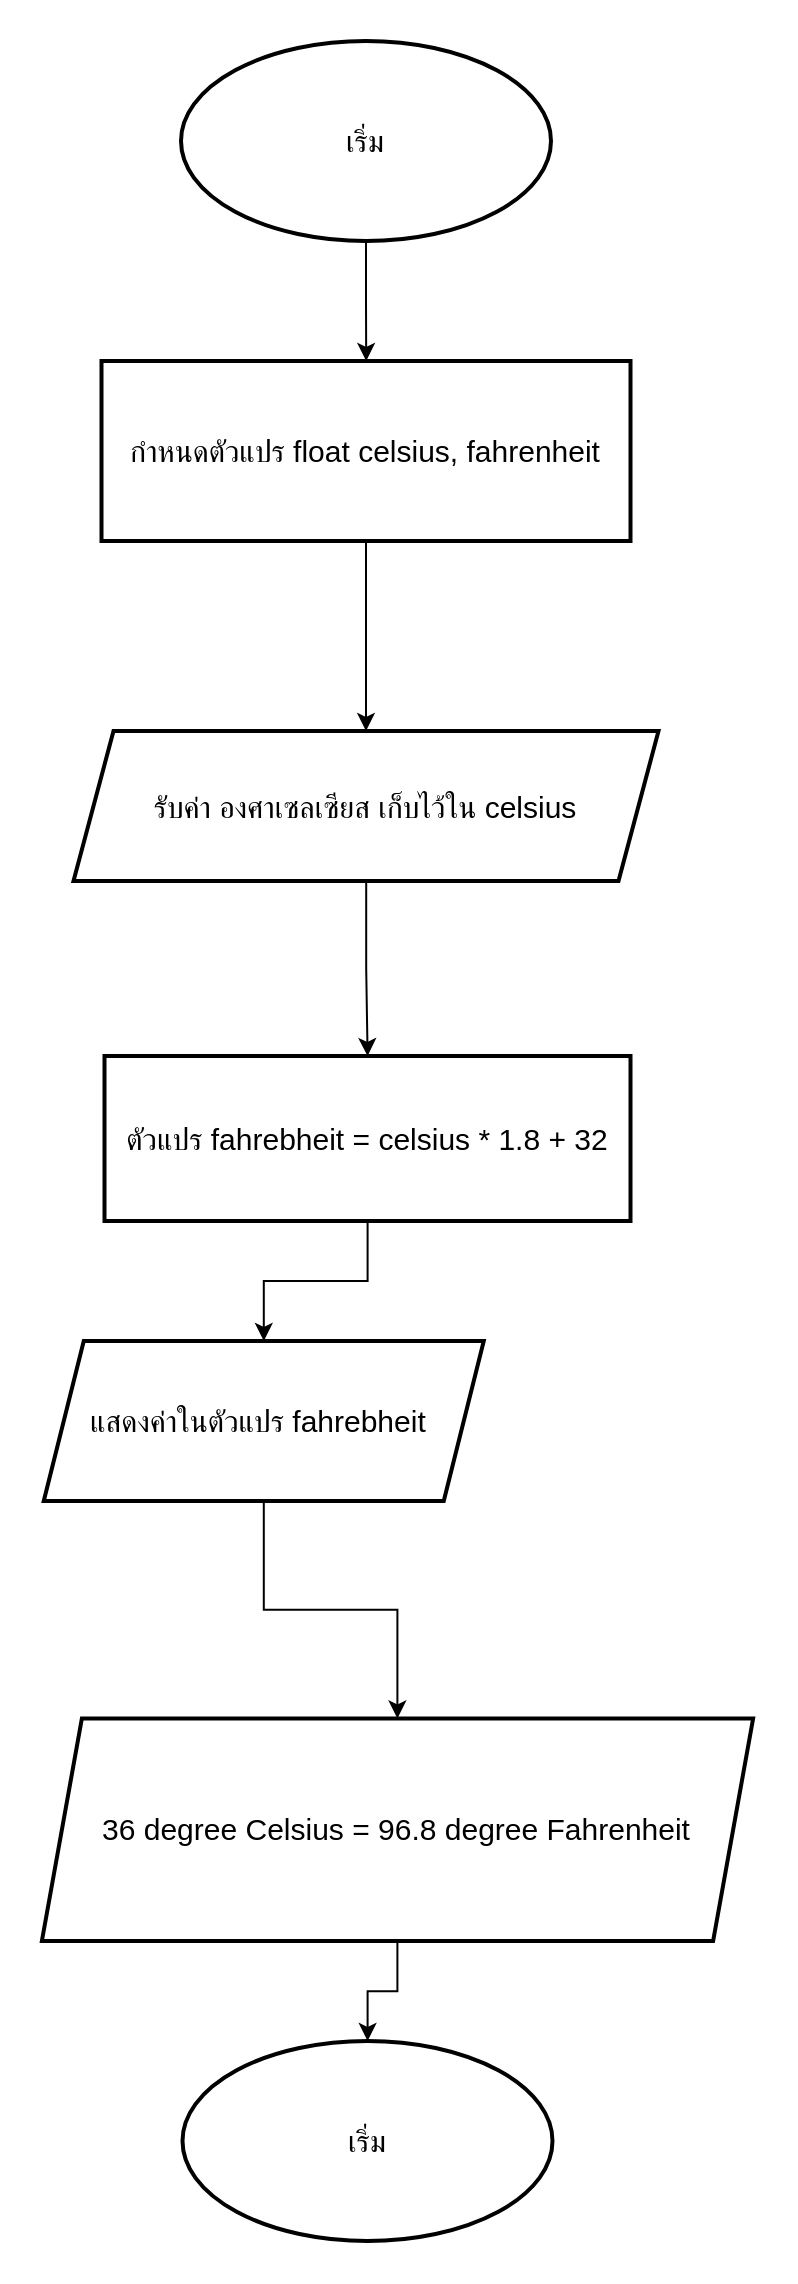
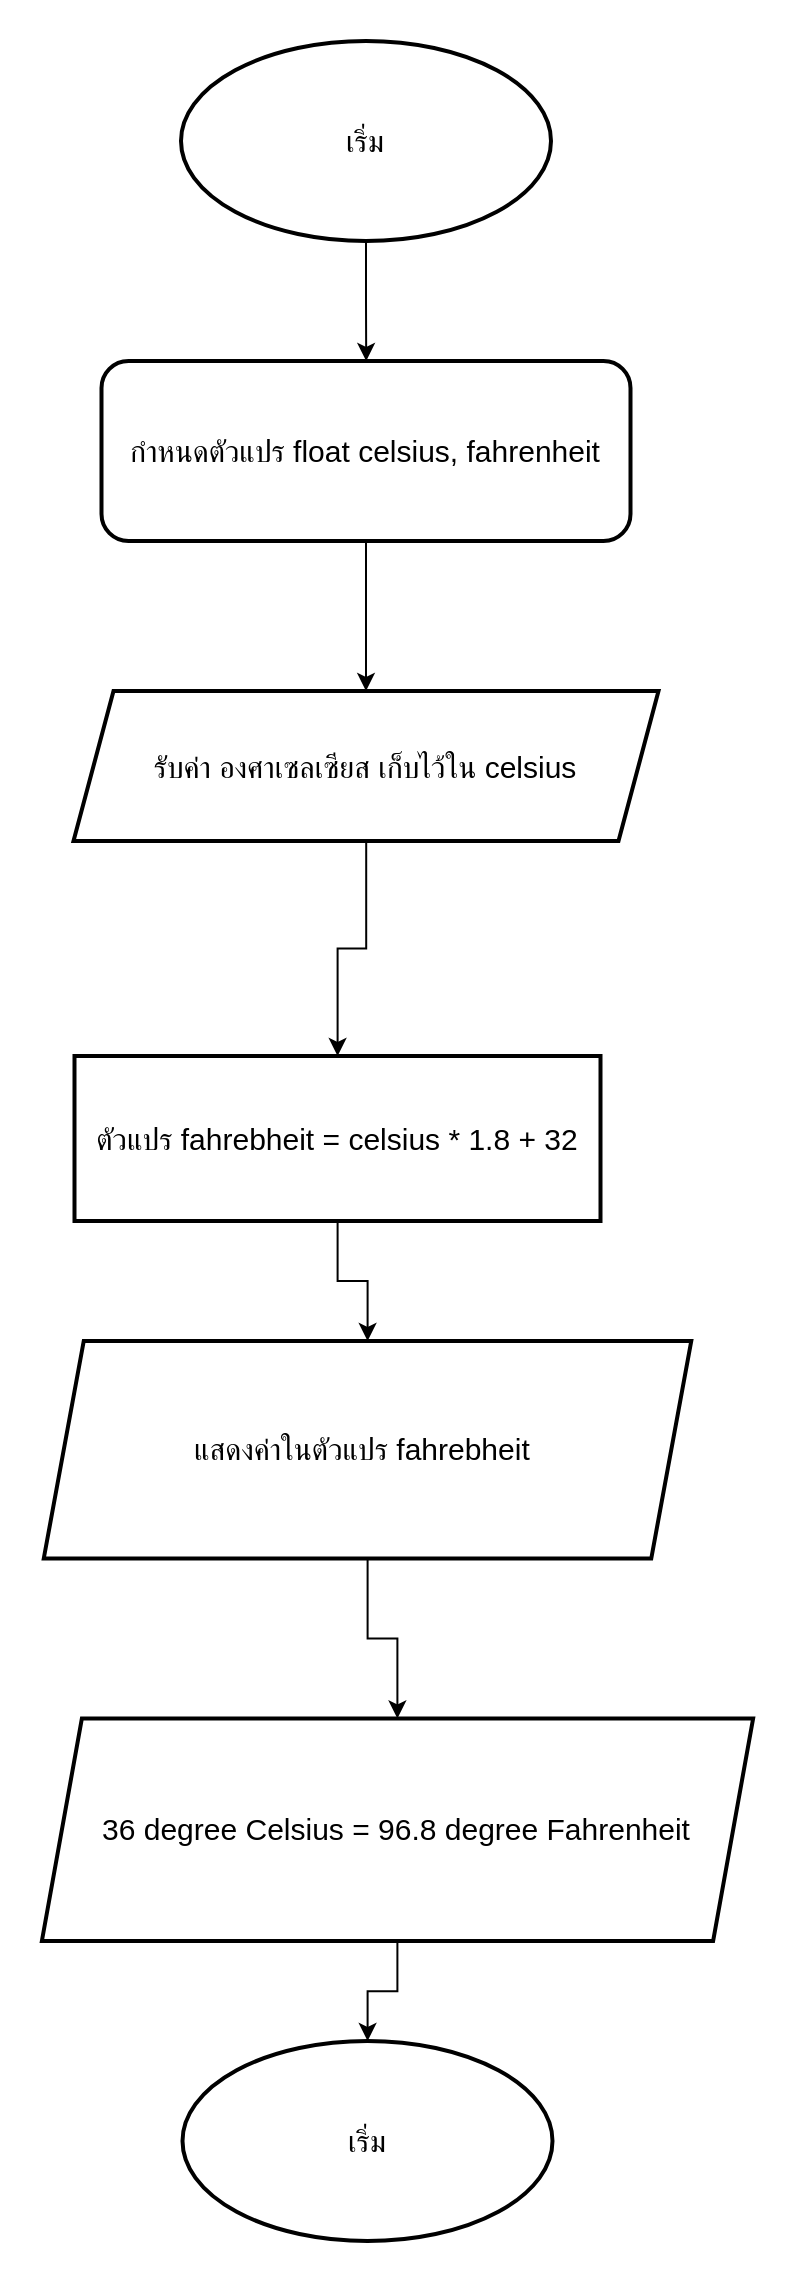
node "กำหนดตัวแปร float celsius, fahrenheit": shape rectangle -> rounded rectangle
node "รับค่า องศาเซลเซียส เก็บไว้ใน celsius": moved (366, 806) -> (366, 766)
node "ตัวแปร fahrebheit = celsius * 1.8 + 32": moved (368, 1139) -> (338, 1139)
node "แสดงค่าในตัวแปร fahrebheit": size 440x160 -> 648x218
